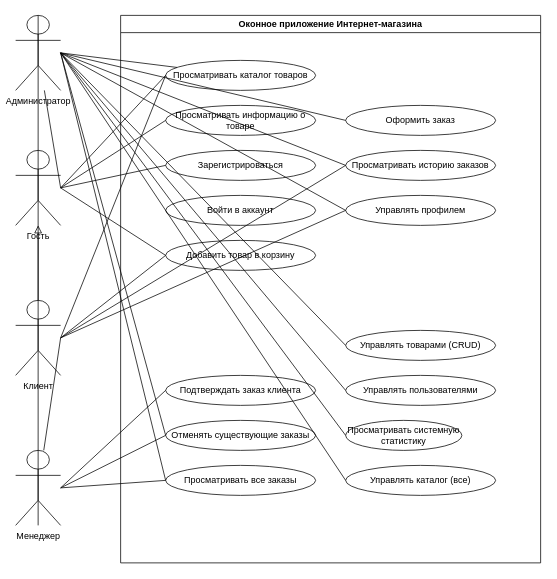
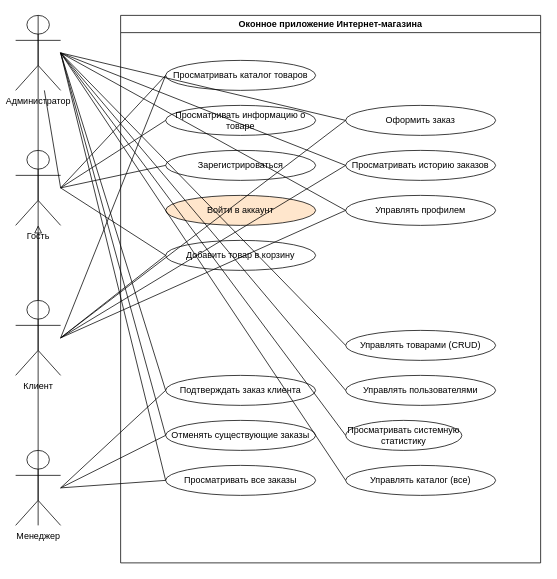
edge "Администратор" -> "Просматривать каталог товаров": now "Администратор" -> "Подтверждать заказ клиента"
node "Войти в аккаунт": fillcolor #ffffff -> #ffe6cc
edge "Клиент" -> "Менеджер": now "Клиент" -> "Оформить заказ"
